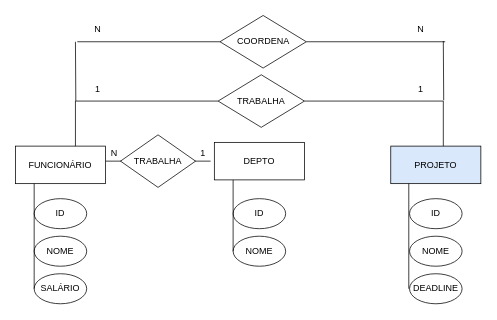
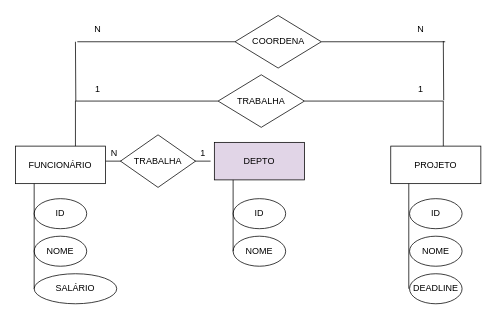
node "COORDENA": moved (263, 42) -> (278, 42)
node "DEPTO": fillcolor #ffffff -> #e1d5e7
node "PROJETO": fillcolor #dae8fc -> #ffffff
node "SALÁRIO": size 53x30 -> 83x30
